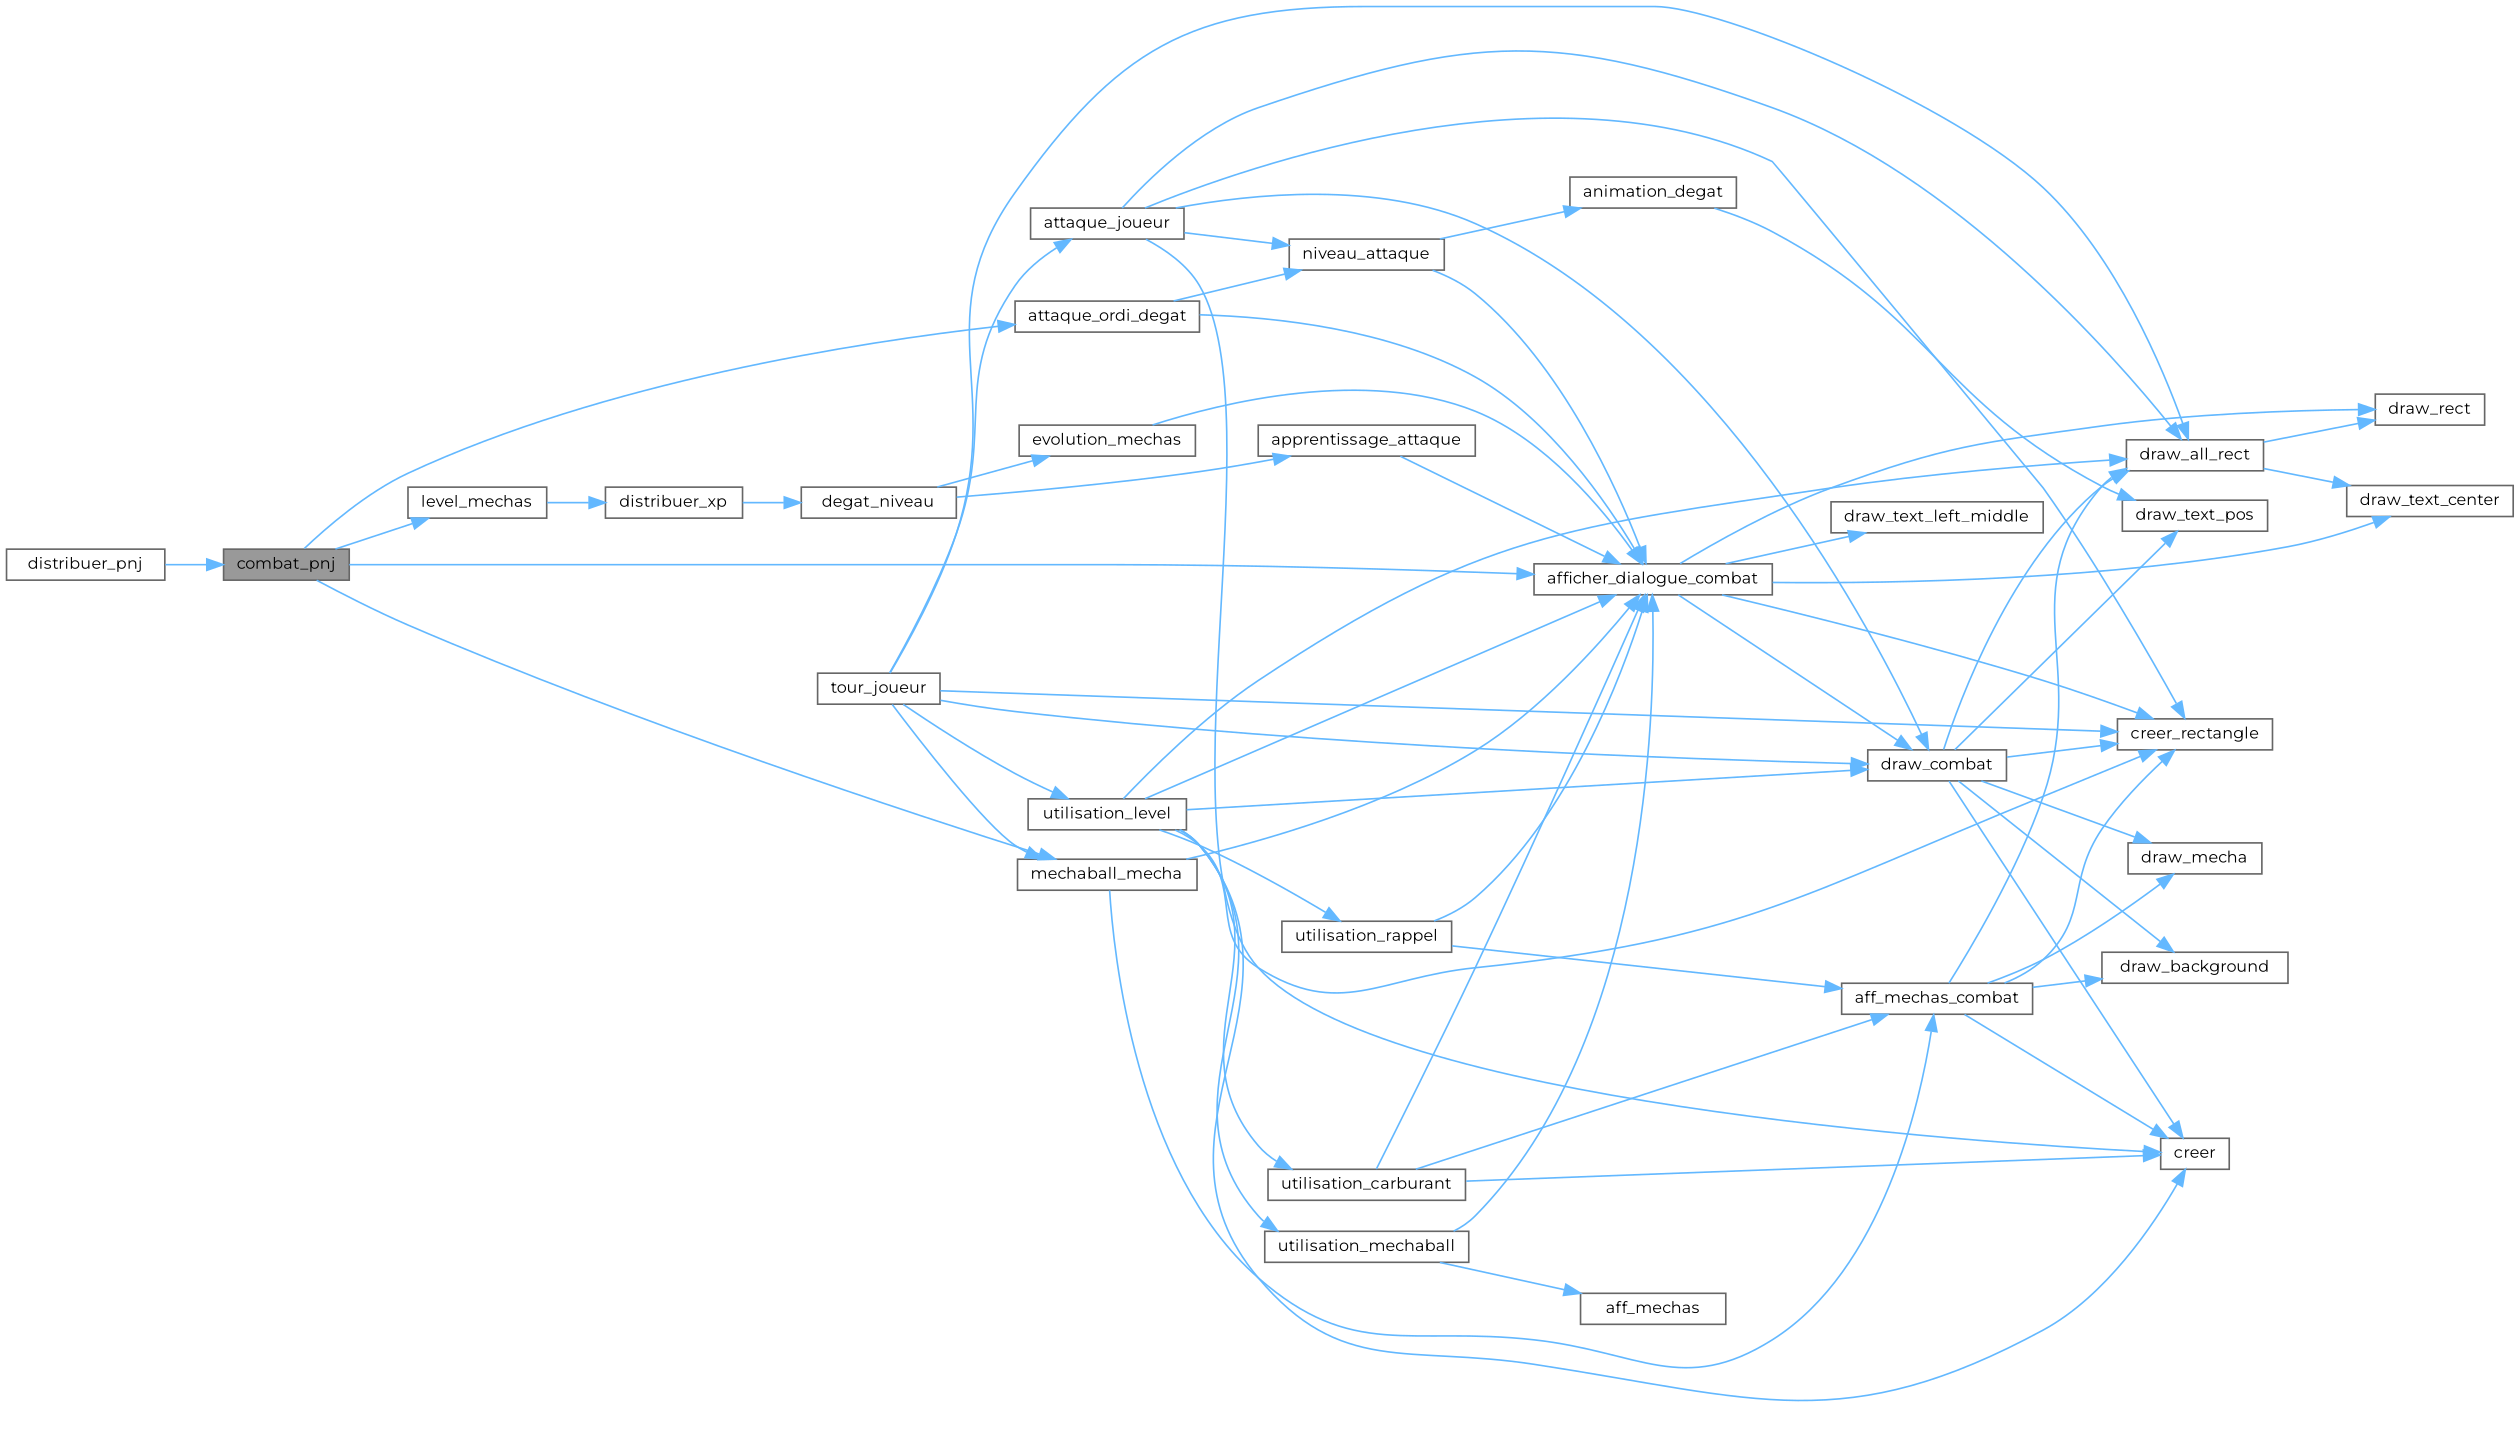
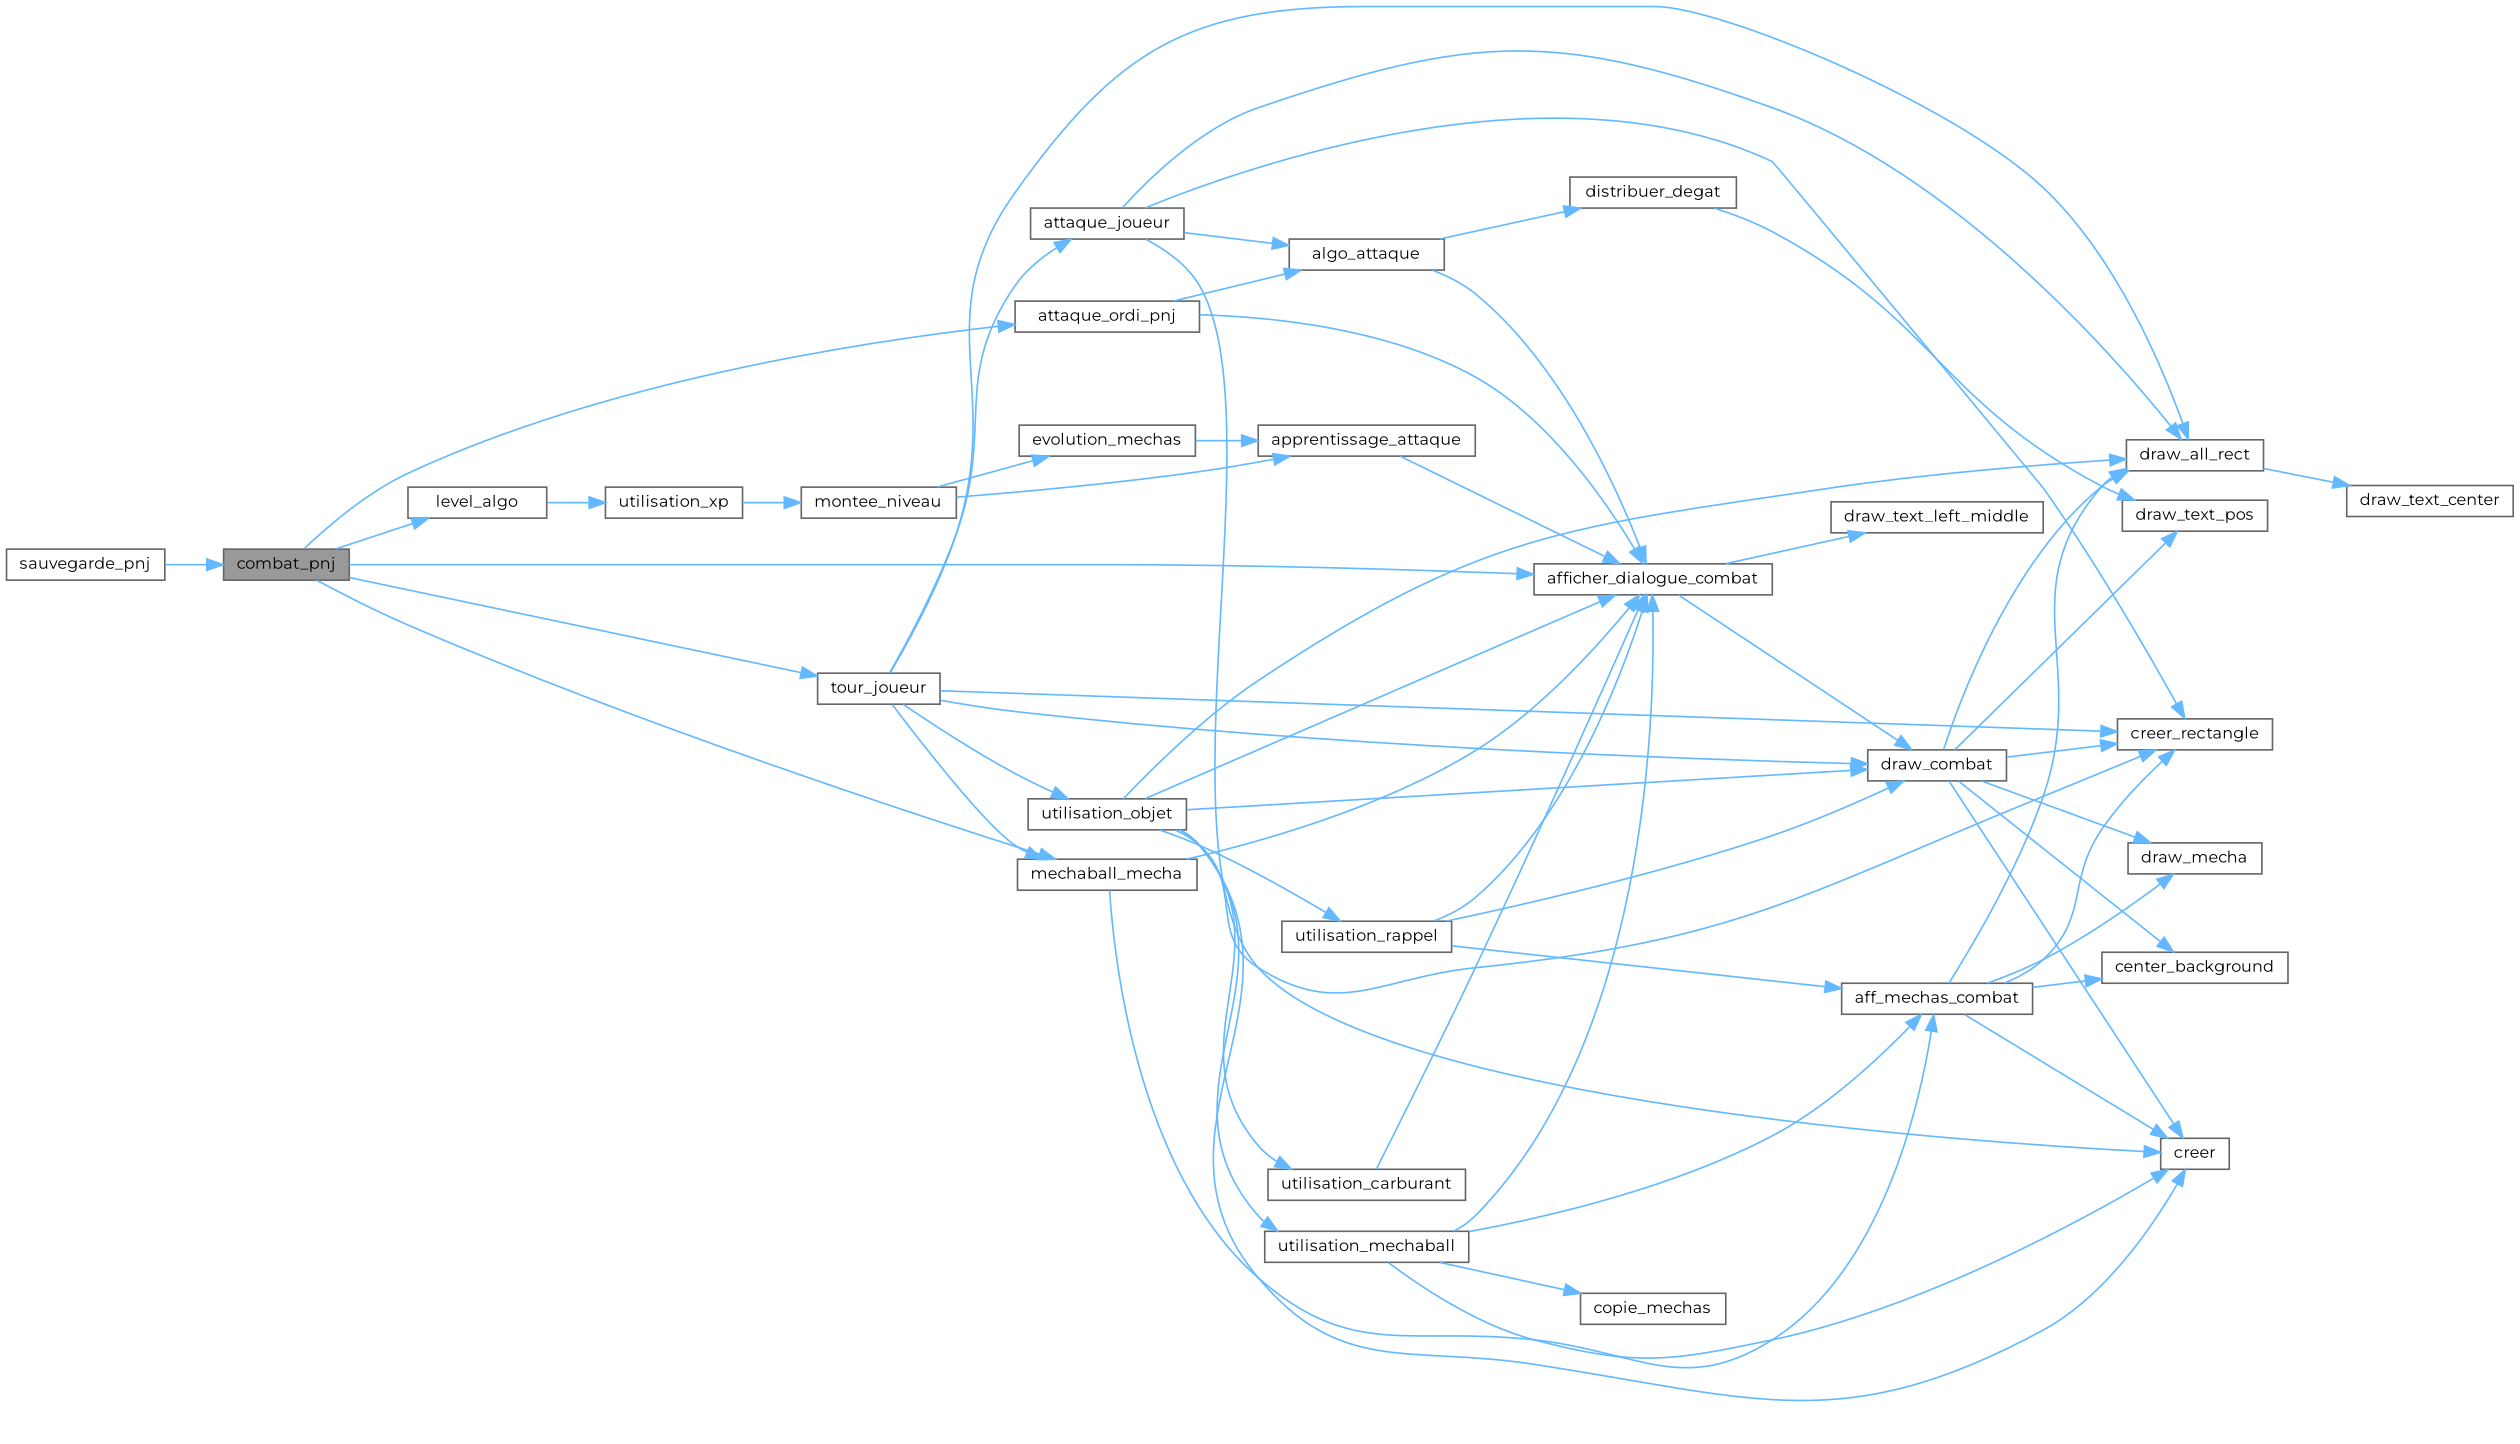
node "animation_degat": label "animation_degat" -> "distribuer_degat"
node "niveau_attaque": label "niveau_attaque" -> "algo_attaque"
node "attaque_ordi_degat": label "attaque_ordi_degat" -> "attaque_ordi_pnj"
edge "attaque_joueur" -> "draw_combat": now "utilisation_rappel" -> "draw_combat"
edge "evolution_mechas" -> "afficher_dialogue_combat": now "evolution_mechas" -> "apprentissage_attaque"
node "draw_rect": removed
node "level_mechas": label "level_mechas" -> "level_algo"
node "distribuer_xp": label "distribuer_xp" -> "utilisation_xp"
node "degat_niveau": label "degat_niveau" -> "montee_niveau"
node "distribuer_pnj": label "distribuer_pnj" -> "sauvegarde_pnj"
edge "afficher_dialogue_combat" -> "draw_text_center": removed
edge "combat_pnj" -> "tour_joueur": added
edge "afficher_dialogue_combat" -> "creer_rectangle": removed
node "utilisation_level": label "utilisation_level" -> "utilisation_objet"
node "draw_background": label "draw_background" -> "center_background"
edge "utilisation_carburant" -> "aff_mechas_combat": now "utilisation_mechaball" -> "aff_mechas_combat"
edge "utilisation_carburant" -> "creer": now "utilisation_mechaball" -> "creer"
node "aff_mechas": label "aff_mechas" -> "copie_mechas"
